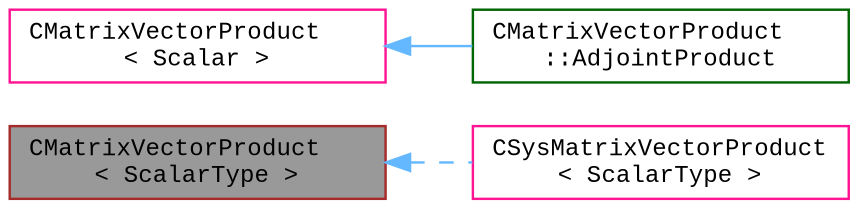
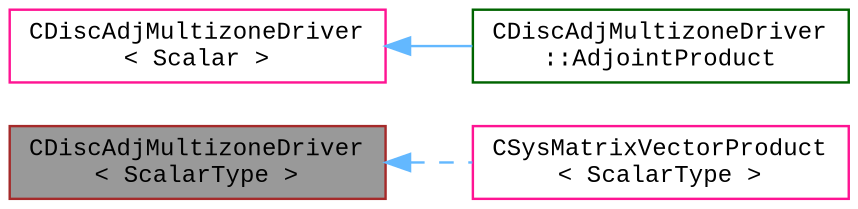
node "CMatrixVectorProduct < Scalar >": label "CMatrixVectorProduct < Scalar >" -> "CDiscAdjMultizoneDriver < Scalar >"
node "CMatrixVectorProduct ::AdjointProduct": label "CMatrixVectorProduct ::AdjointProduct" -> "CDiscAdjMultizoneDriver ::AdjointProduct"
node "CMatrixVectorProduct < ScalarType >": label "CMatrixVectorProduct < ScalarType >" -> "CDiscAdjMultizoneDriver < ScalarType >"
